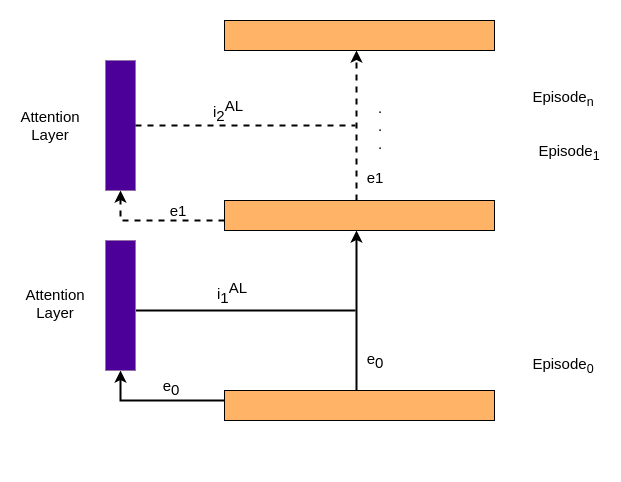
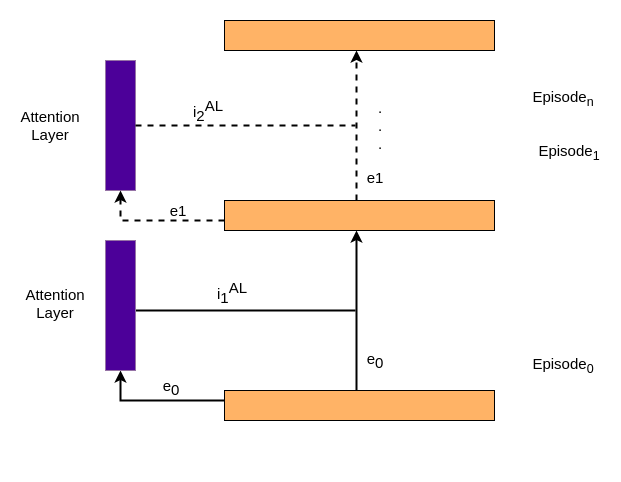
node "i2AL": moved (229, 111) -> (209, 111)
